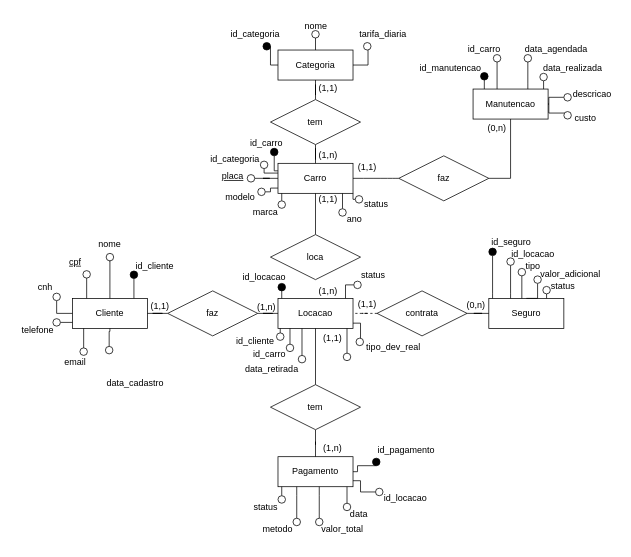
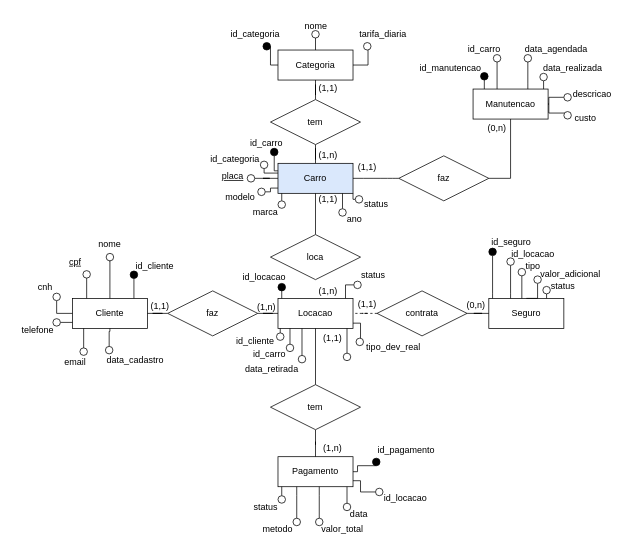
node "Carro": fillcolor #ffffff -> #dae8fc
node "data_cadastro": moved (135, 383) -> (135, 360)
